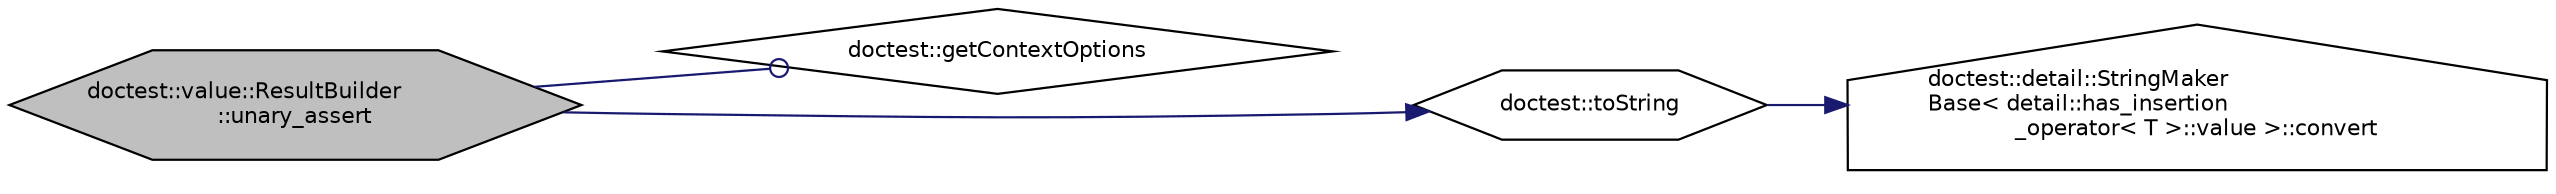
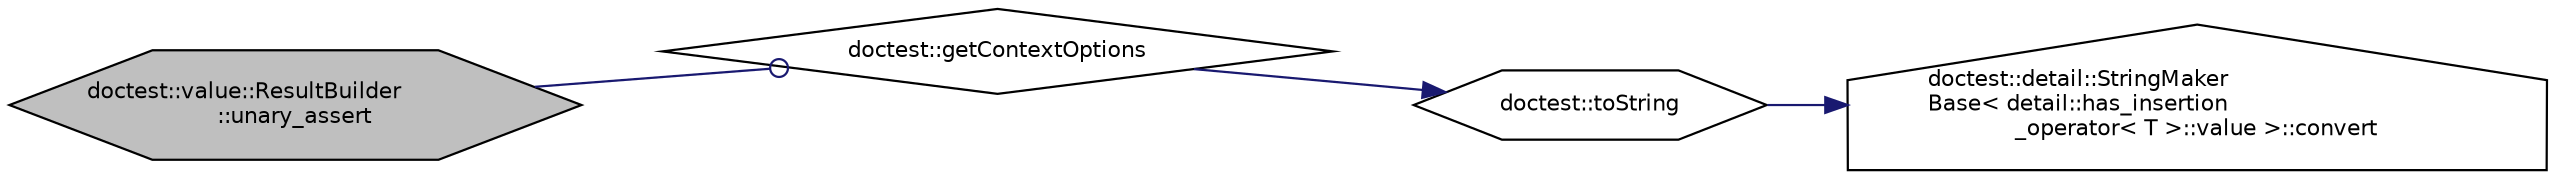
edge "doctest::value::ResultBuilder ::unary_assert" -> "doctest::toString": now "doctest::getContextOptions" -> "doctest::toString"
